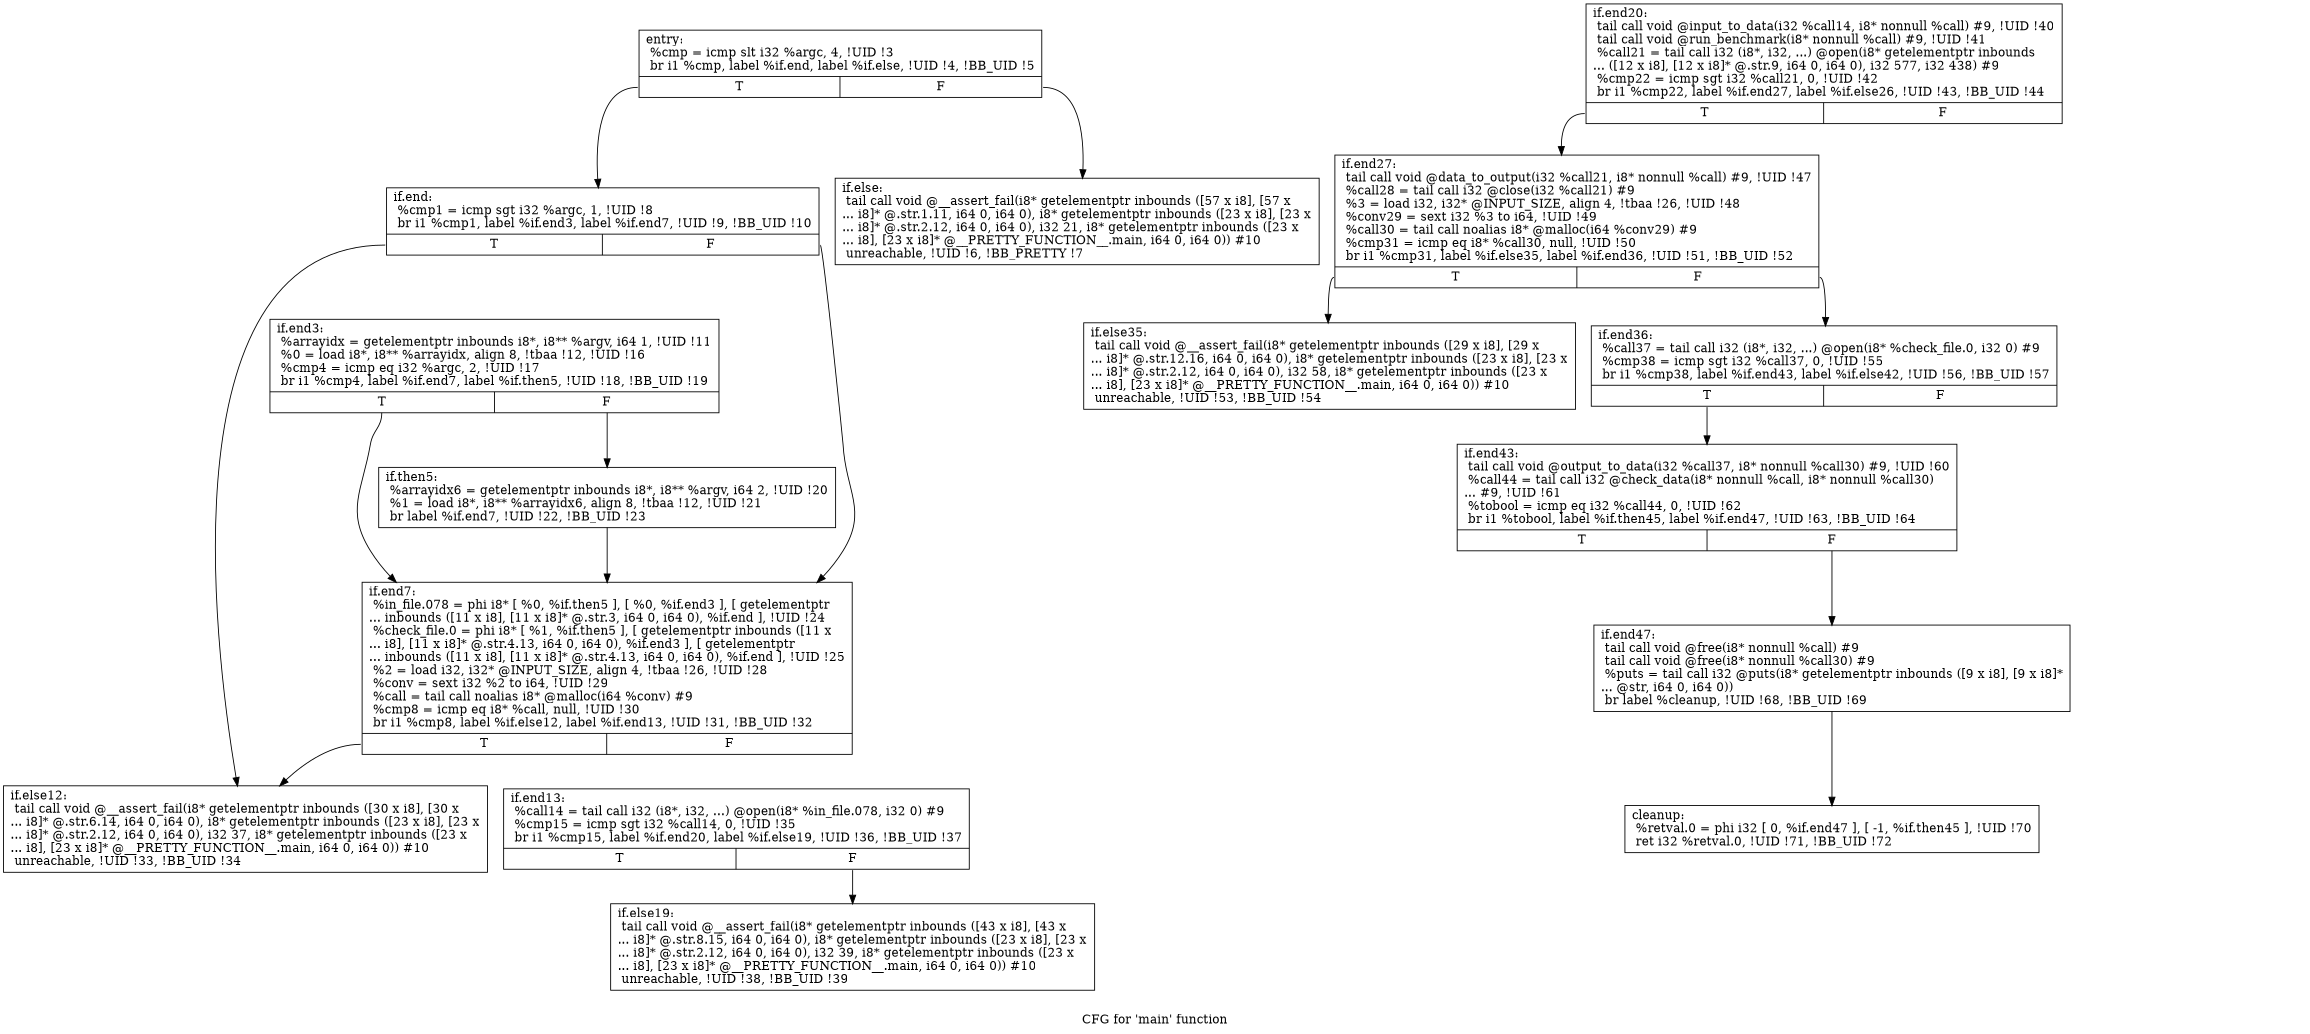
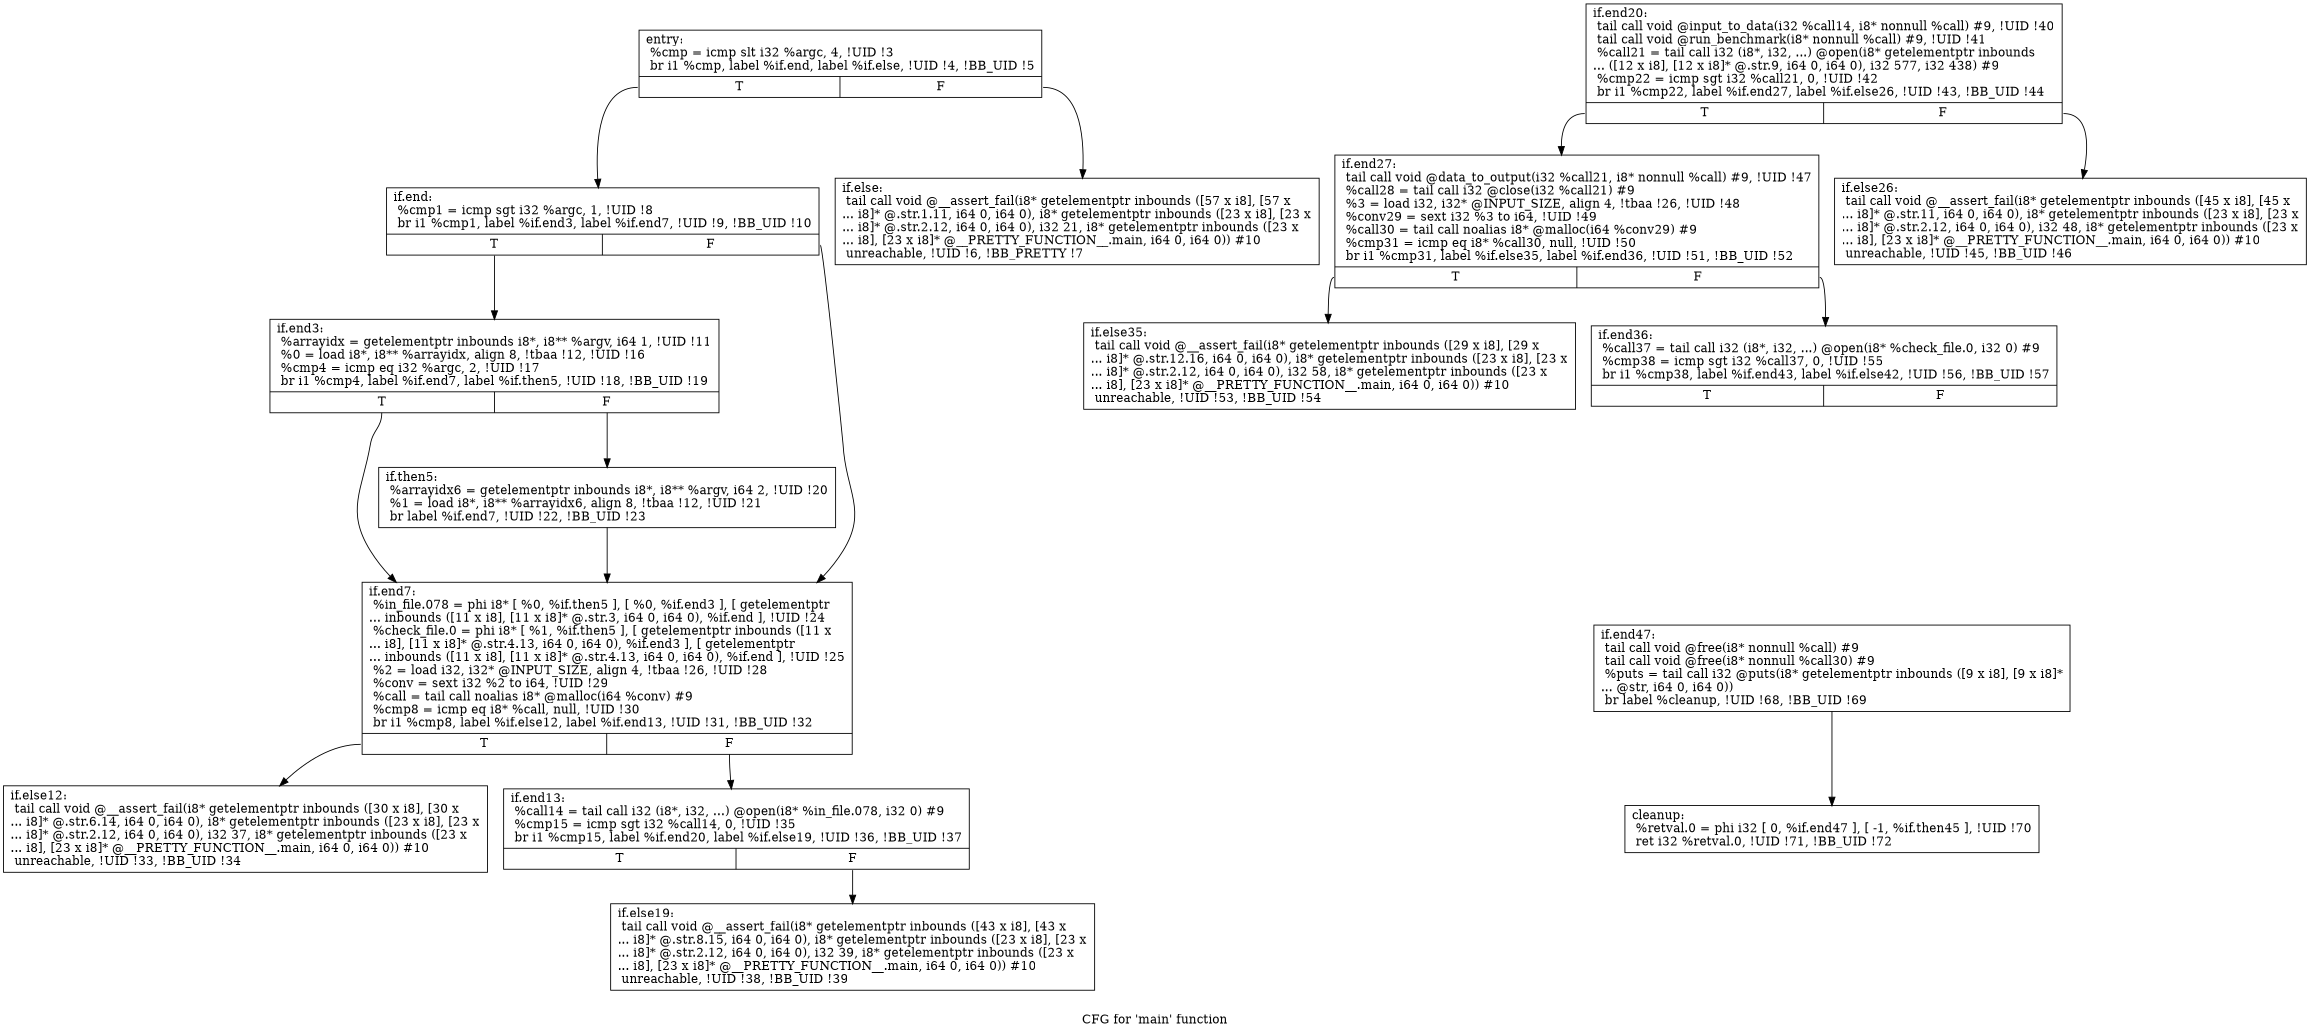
node "if.else26:": added
edge "if.end:" -> "if.else12:": now "if.end:" -> "if.end3:"
node "if.end43:": removed
edge "if.end7:" -> "if.end13:": added
